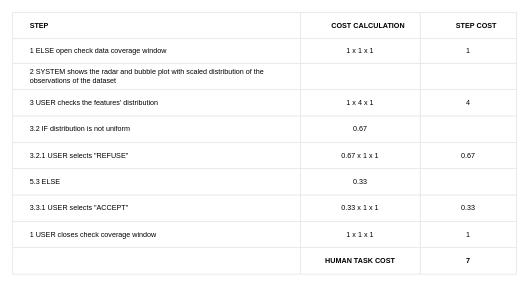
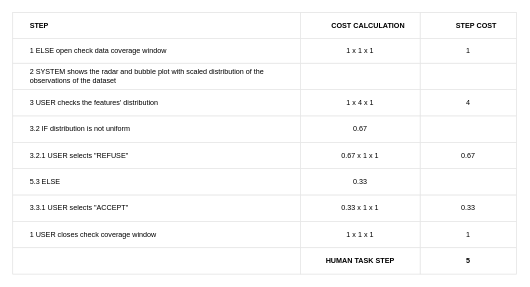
node "HUMAN TASK COST": label "HUMAN TASK COST" -> "HUMAN TASK STEP"
node "7": label "7" -> "5"
